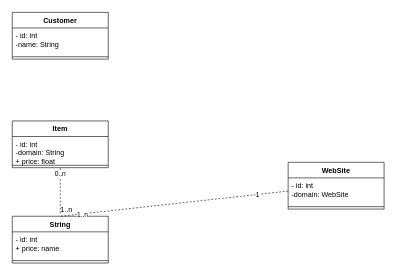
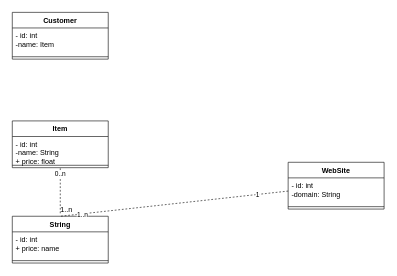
node "- id: int -name: String": label "- id: int -name: String" -> "- id: int -name: Item"
node "- id: int -domain: String + price: float": label "- id: int -domain: String + price: float" -> "- id: int -name: String + price: float"
node "- id: int -domain: WebSite": label "- id: int -domain: WebSite" -> "- id: int -domain: String"
